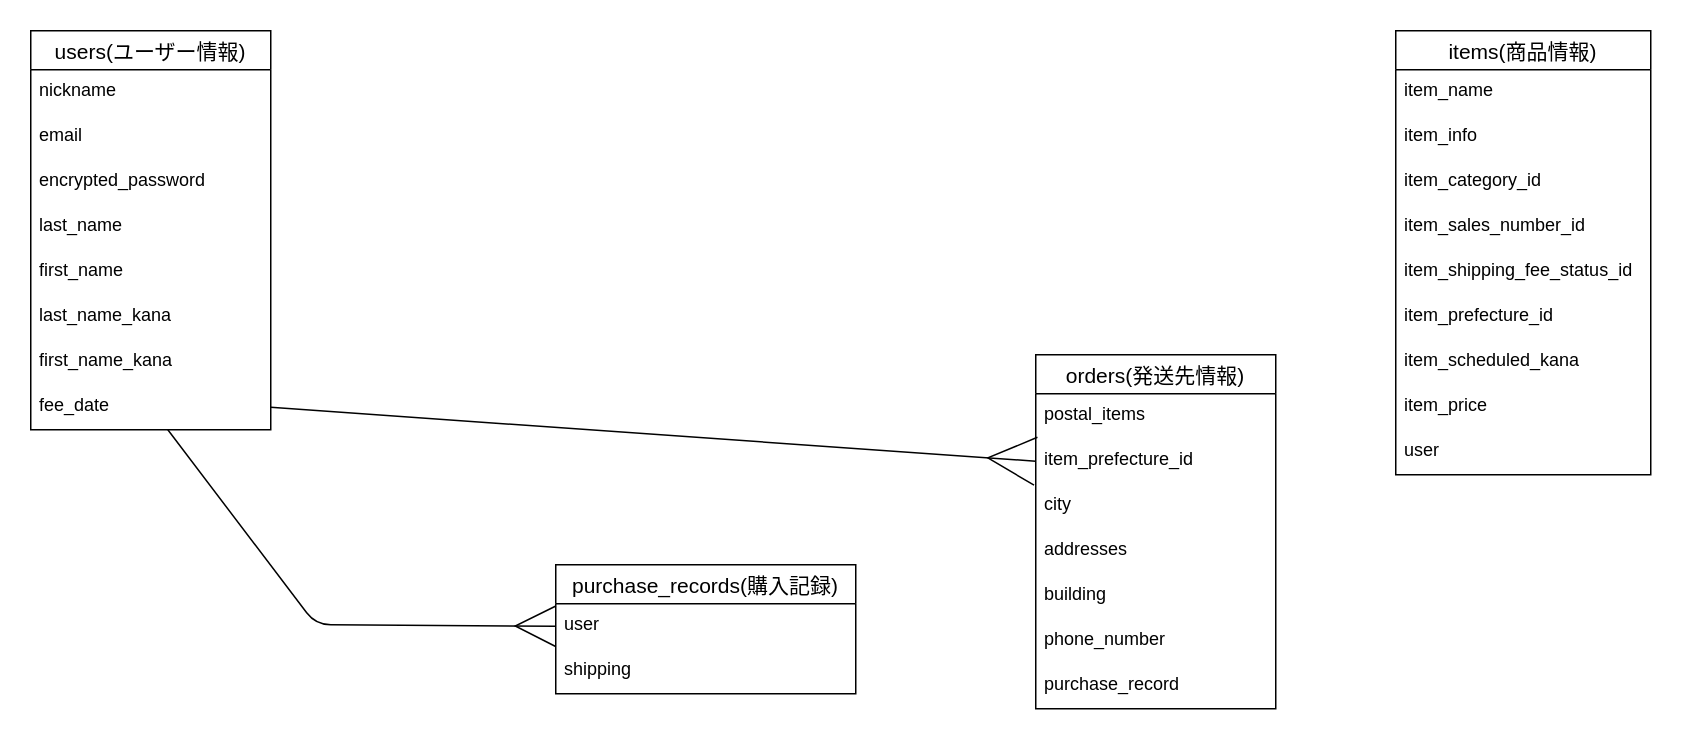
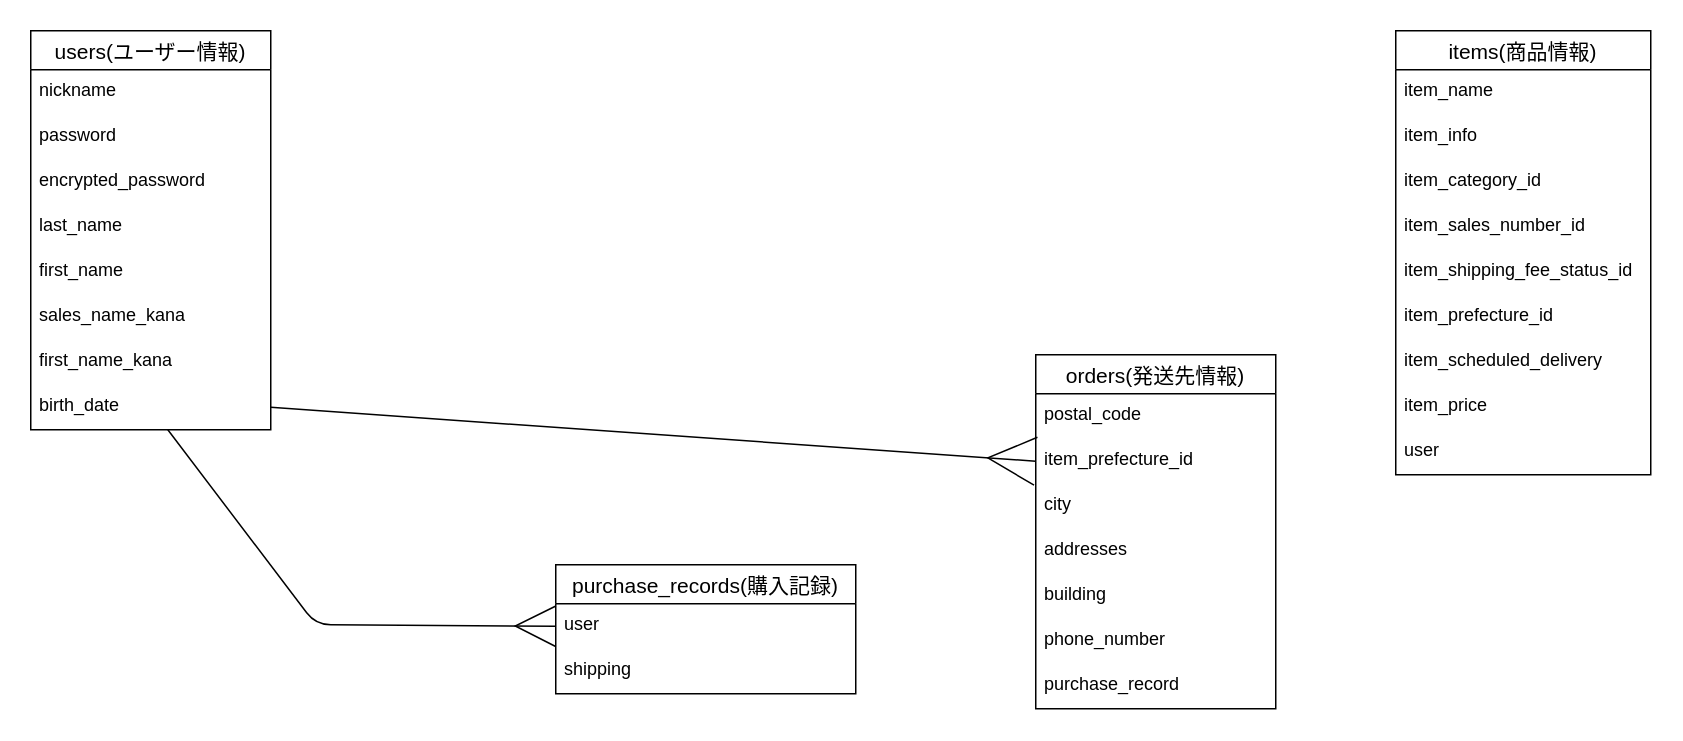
node "email": label "email" -> "password"
node "last_name_kana": label "last_name_kana" -> "sales_name_kana"
node "item_scheduled_kana": label "item_scheduled_kana" -> "item_scheduled_delivery"
node "fee_date": label "fee_date" -> "birth_date"
node "postal_items": label "postal_items" -> "postal_code"
